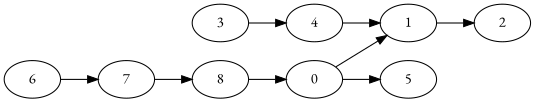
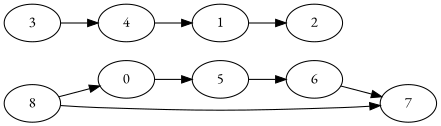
edge "0" -> "1": removed
edge "7" -> "8": reversed
edge "5" -> "6": added
